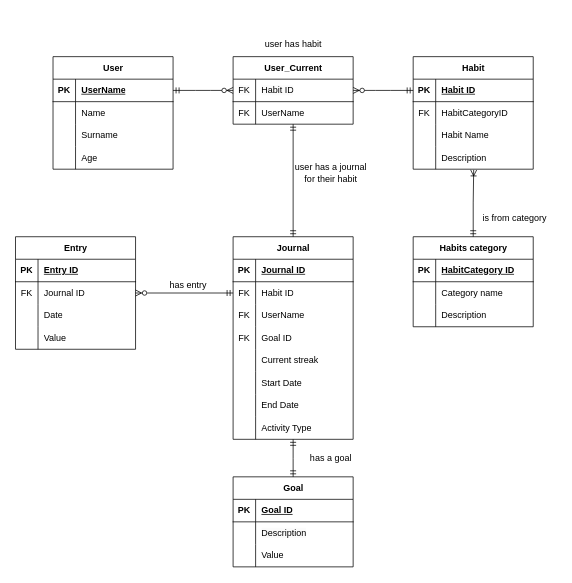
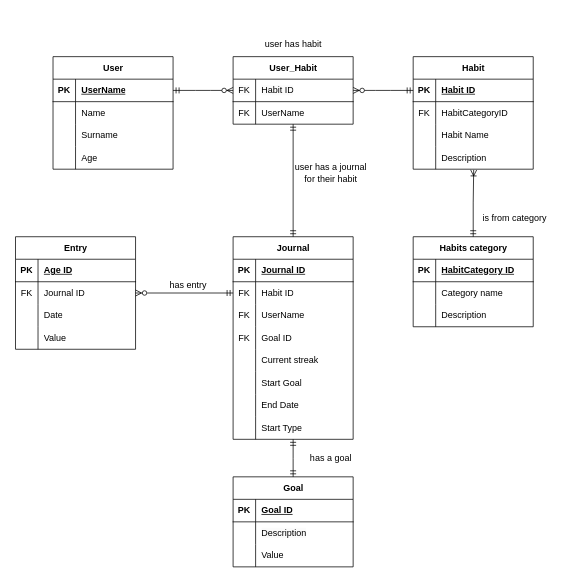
node "User_Current": label "User_Current" -> "User_Habit"
node "Entry ID": label "Entry ID" -> "Age ID"
node "Start Date": label "Start Date" -> "Start Goal"
node "Activity Type": label "Activity Type" -> "Start Type"
